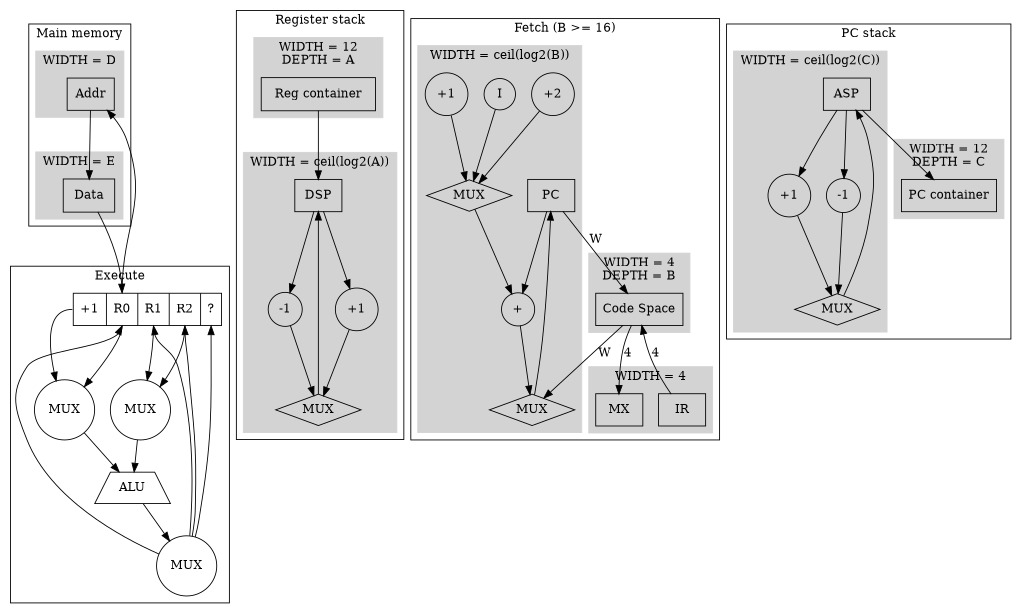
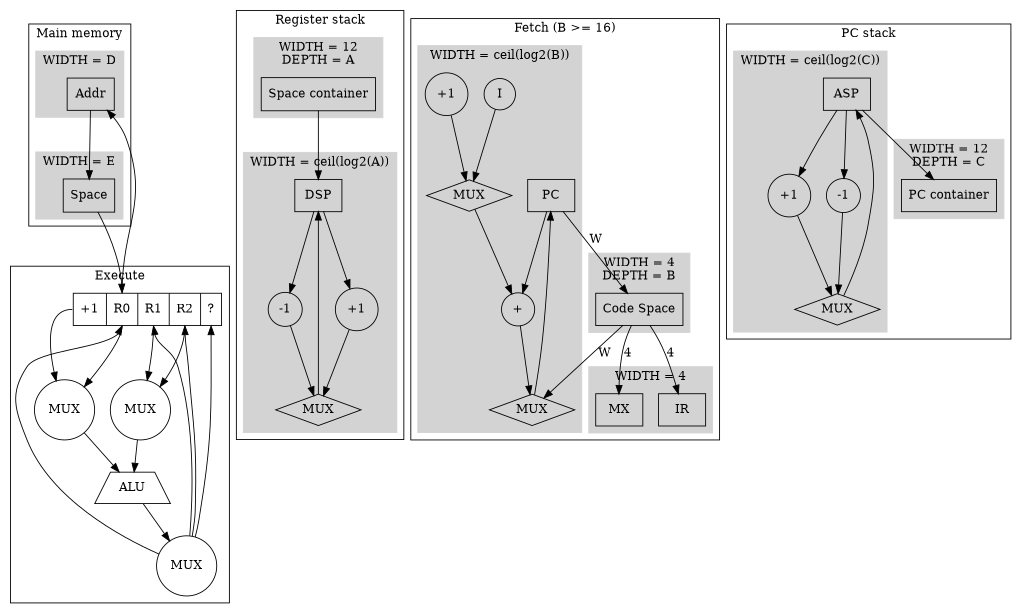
node "Reg container": label "Reg container" -> "Space container"
node "+2": removed
node "Data": label "Data" -> "Space"
edge "IR" -> "Code Space": reversed
